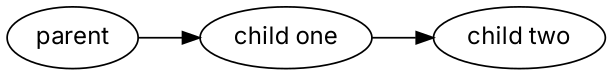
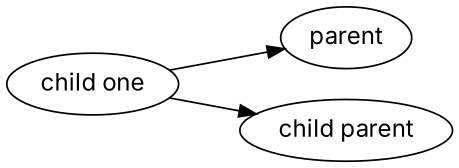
edge "parent" -> "child one": reversed
node "child two": label "child two" -> "child parent"
